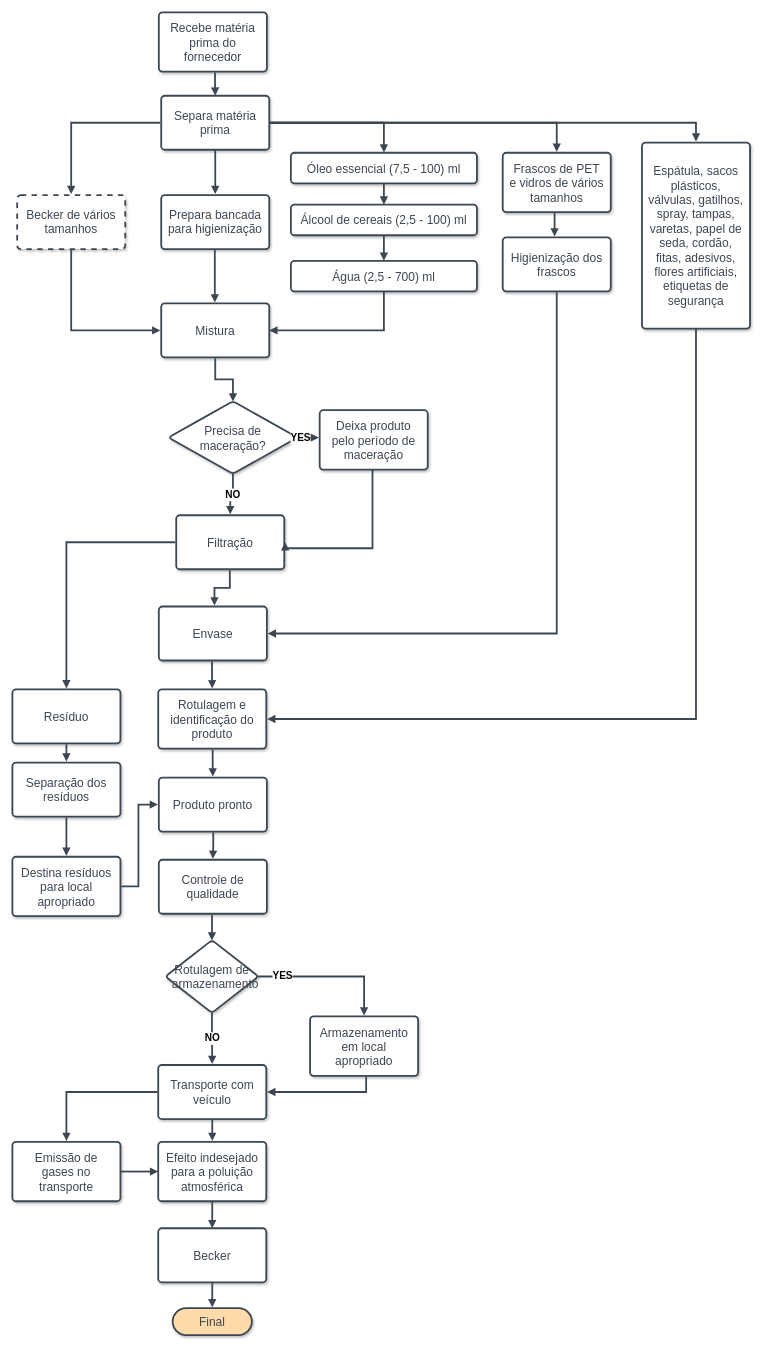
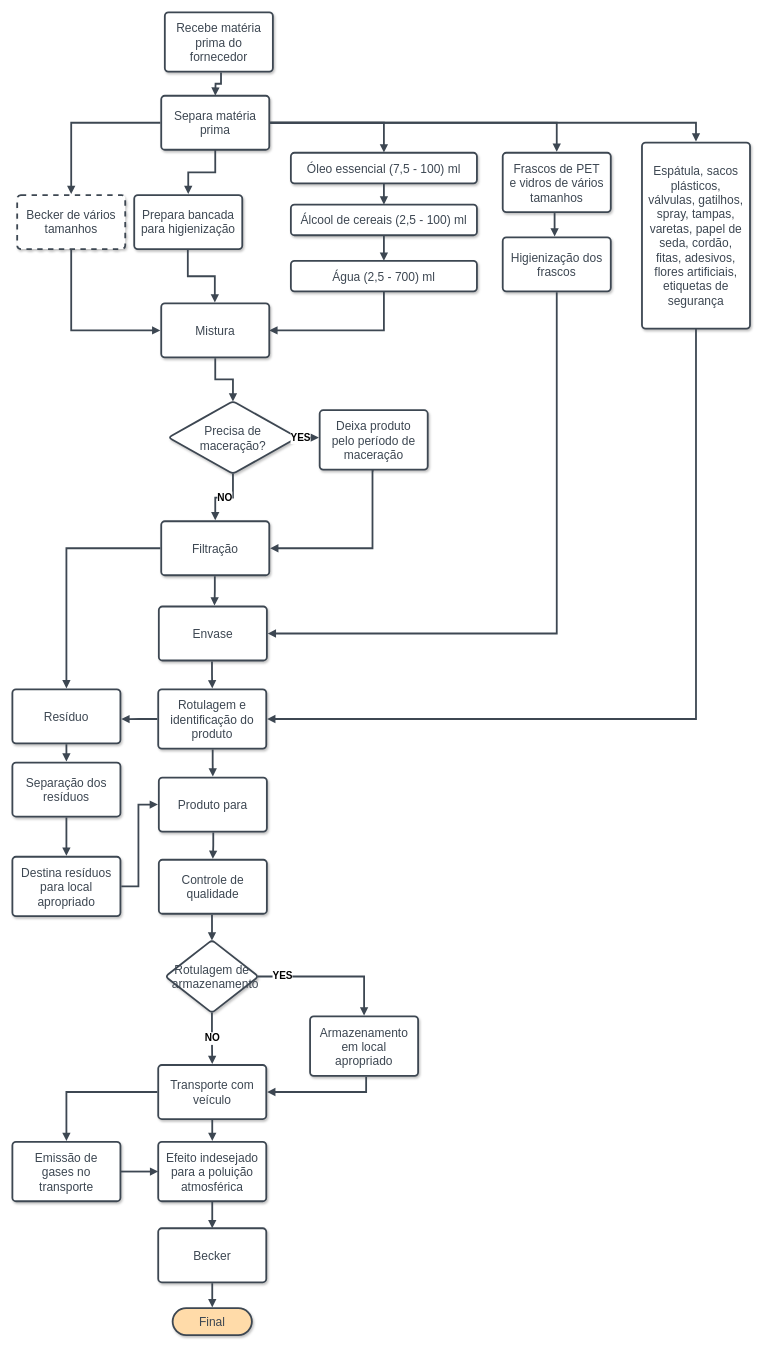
node "Recebe matéria prima do fornecedor": moved (213, 42) -> (219, 42)
node "Prepara bancada para higienização": moved (215, 222) -> (188, 222)
node "Filtração": moved (230, 542) -> (215, 548)
edge "Rotulagem e identificação do produto" -> "Resíduo": added
node "Produto pronto": label "Produto pronto" -> "Produto para"
